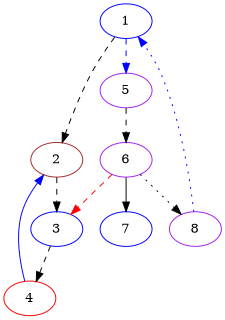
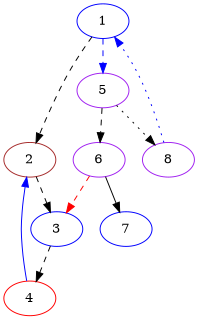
edge "6" -> "8": now "5" -> "8"
